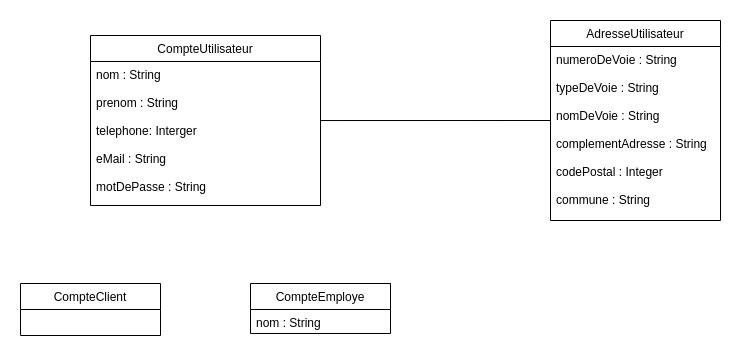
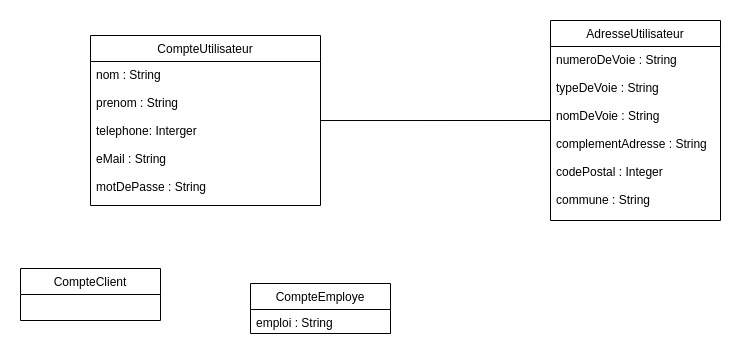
node "CompteClient": moved (91, 310) -> (91, 295)
node "nom : String": label "nom : String" -> "emploi : String"
